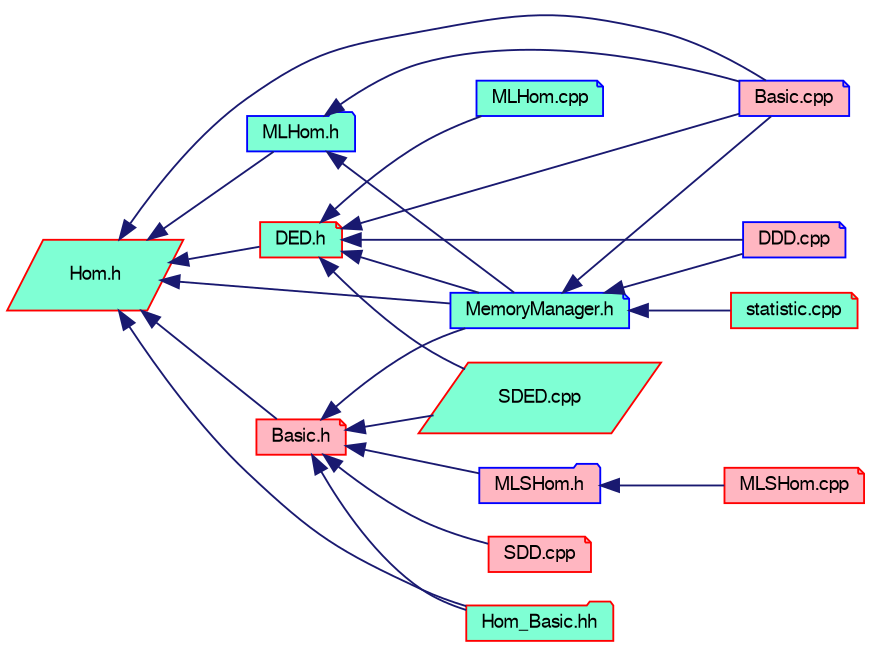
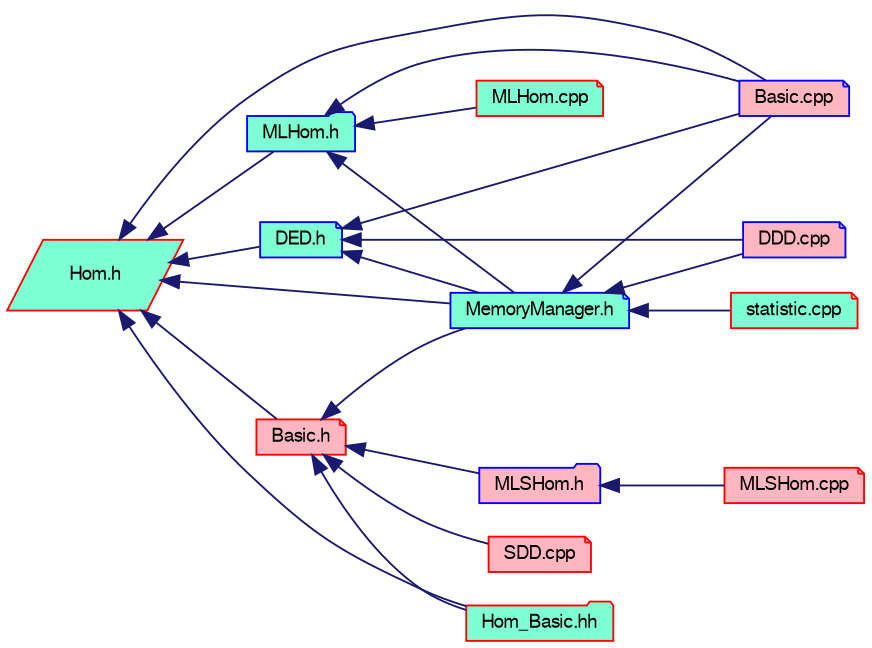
node "MLHom.cpp": color blue -> red
edge "MLHom.cpp" -> "DED.h": now "MLHom.cpp" -> "MLHom.h"
node "DED.h": color red -> blue
node "SDED.cpp": removed
